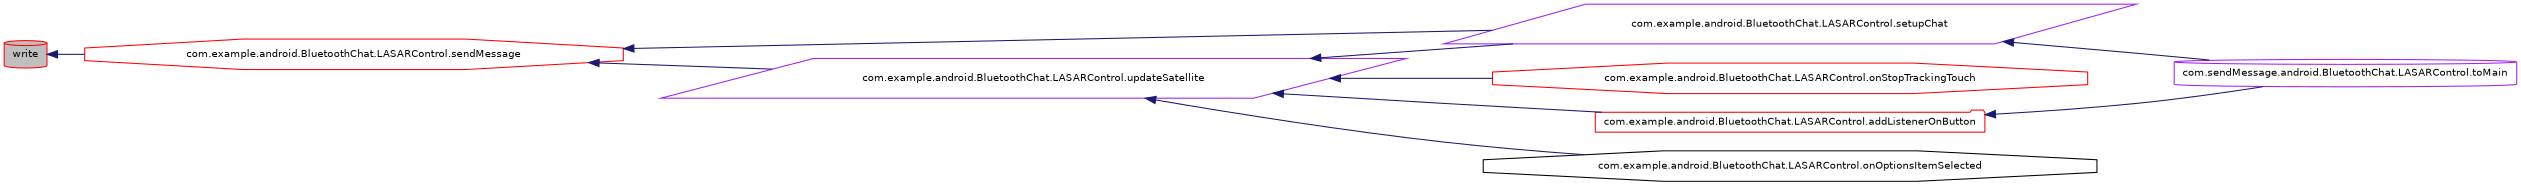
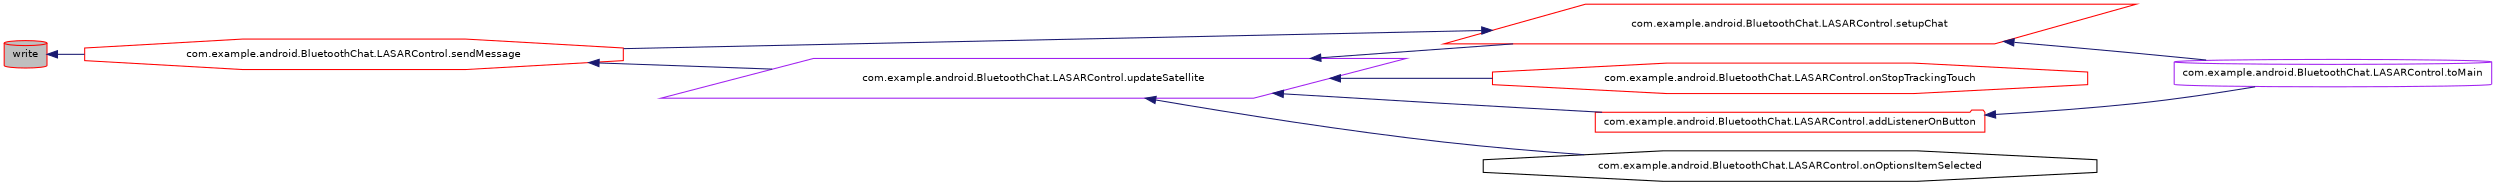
node "com.example.android.BluetoothChat.LASARControl.setupChat": color purple -> red
edge "com.example.android.BluetoothChat.LASARControl.setupChat" -> "com.example.android.BluetoothChat.LASARControl.sendMessage": reversed
node "com.sendMessage.android.BluetoothChat.LASARControl.toMain": label "com.sendMessage.android.BluetoothChat.LASARControl.toMain" -> "com.example.android.BluetoothChat.LASARControl.toMain"
